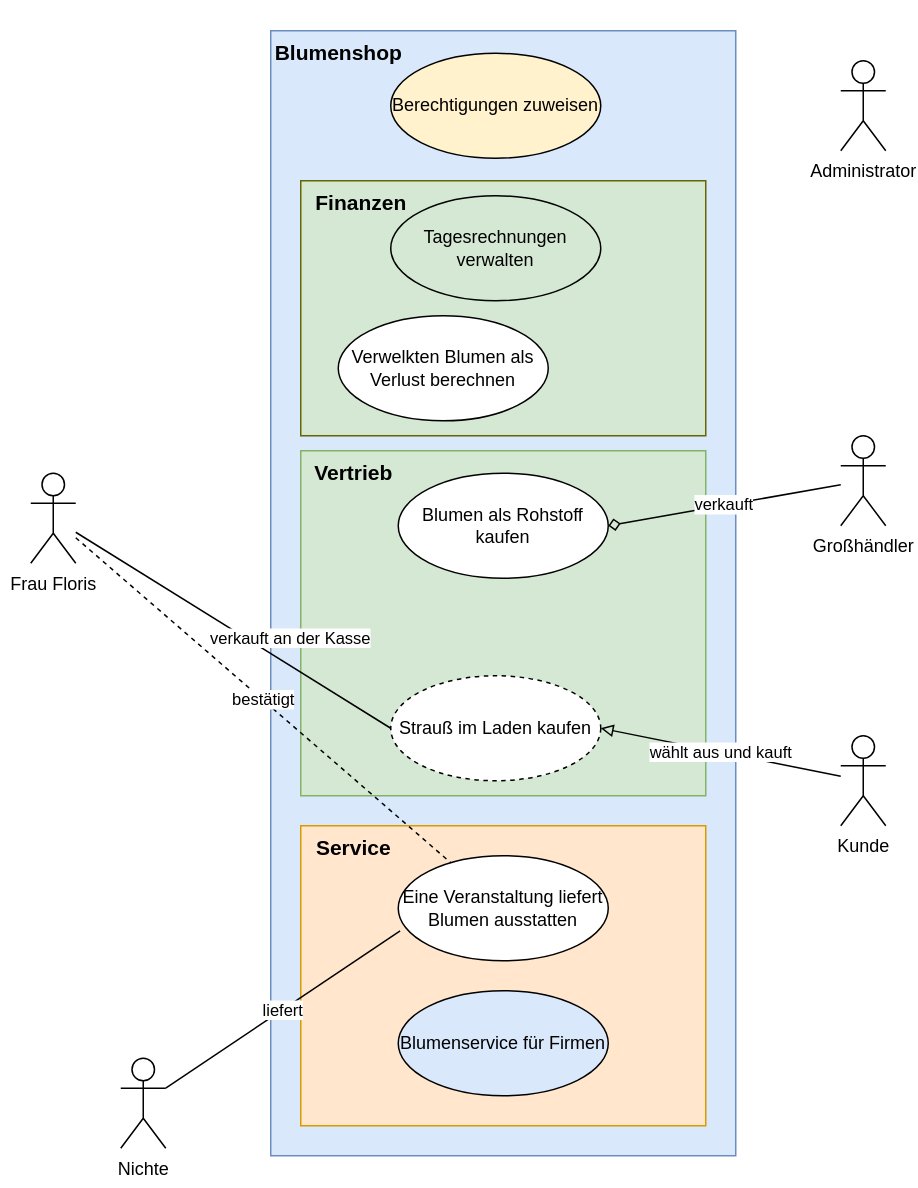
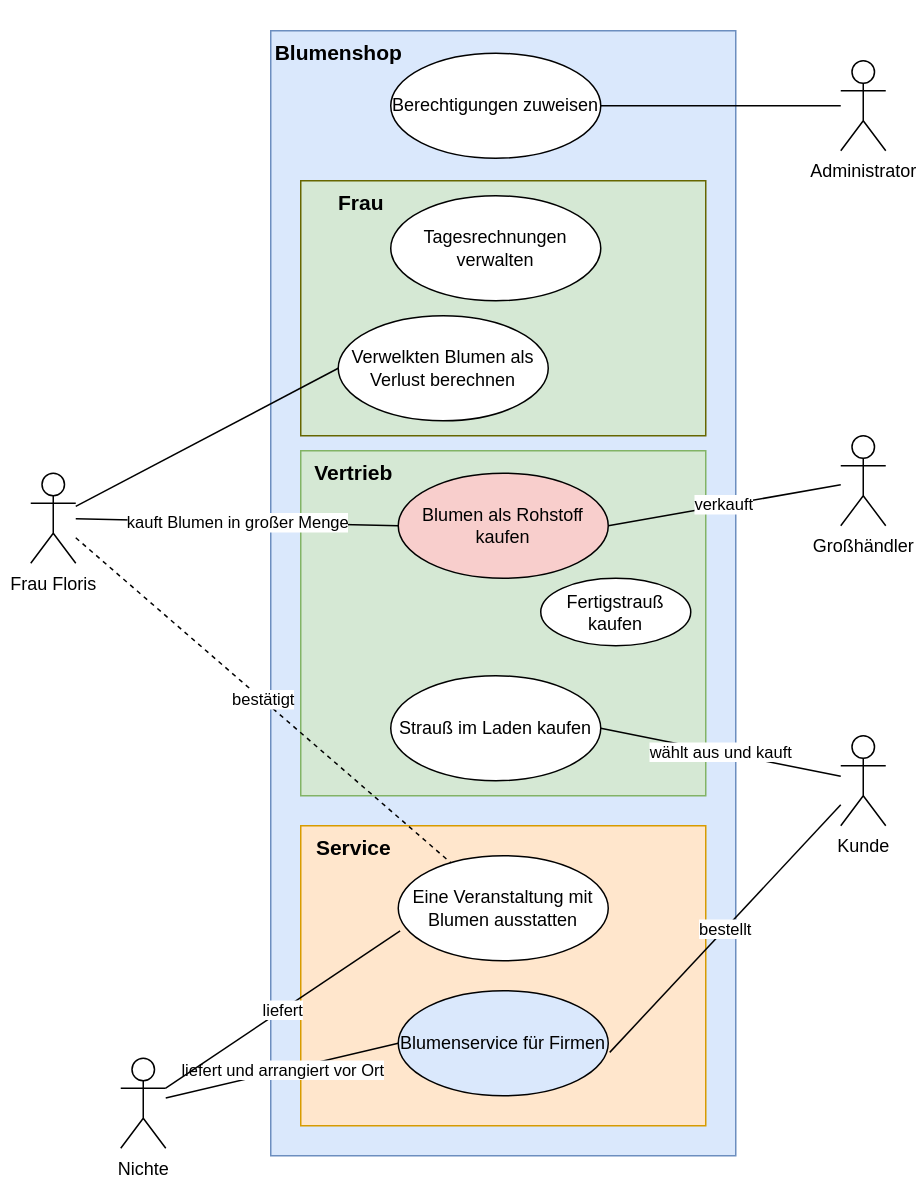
node "Berechtigungen zuweisen": fillcolor #fff2cc -> #ffffff
edge "Berechtigungen zuweisen" -- "Administrator": added
node "Finanzen": label "Finanzen" -> "Frau"
node "Tagesrechnungen verwalten": fillcolor #d5e8d4 -> #ffffff
edge "Verwelkten Blumen als Verlust berechnen" -- "Frau Floris": added
edge "Frau Floris" -- "Blumen als Rohstoff kaufen": added, label "kauft Blumen in großer Menge"
edge "Großhändler" -> "Blumen als Rohstoff kaufen": arrowhead diamond -> none
node "Blumen als Rohstoff kaufen": fillcolor #ffffff -> #f8cecc
node "Fertigstrauß kaufen": added
edge "Frau Floris" -- "Strauß im Laden kaufen": removed, label "verkauft an der Kasse"
node "Strauß im Laden kaufen": style dashed -> solid
edge "Kunde" -> "Strauß im Laden kaufen": arrowhead block -> none
node "Eine Veranstaltung liefert Blumen ausstatten": label "Eine Veranstaltung liefert Blumen ausstatten" -> "Eine Veranstaltung mit Blumen ausstatten"
edge "Kunde" -- "Blumenservice für Firmen": added, label "bestellt"
edge "Blumenservice für Firmen" -- "Nichte": added, label "liefert und arrangiert vor Ort"
